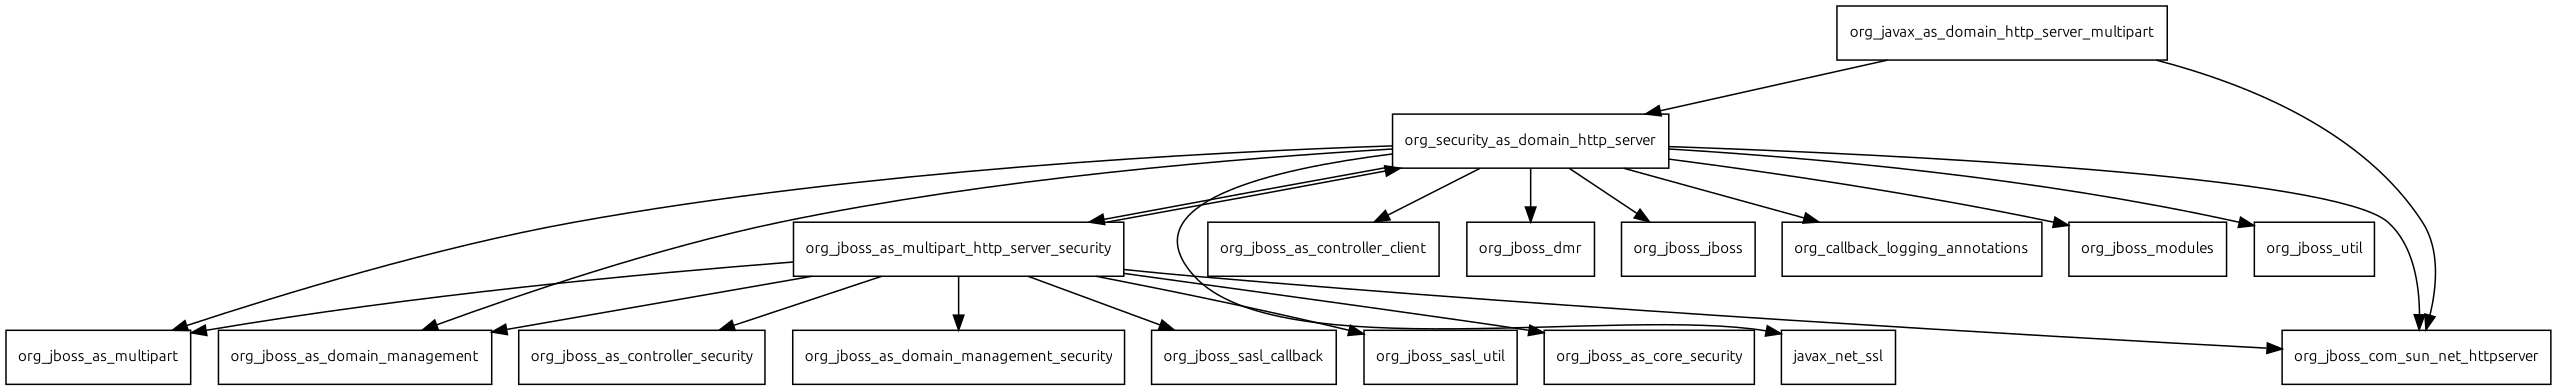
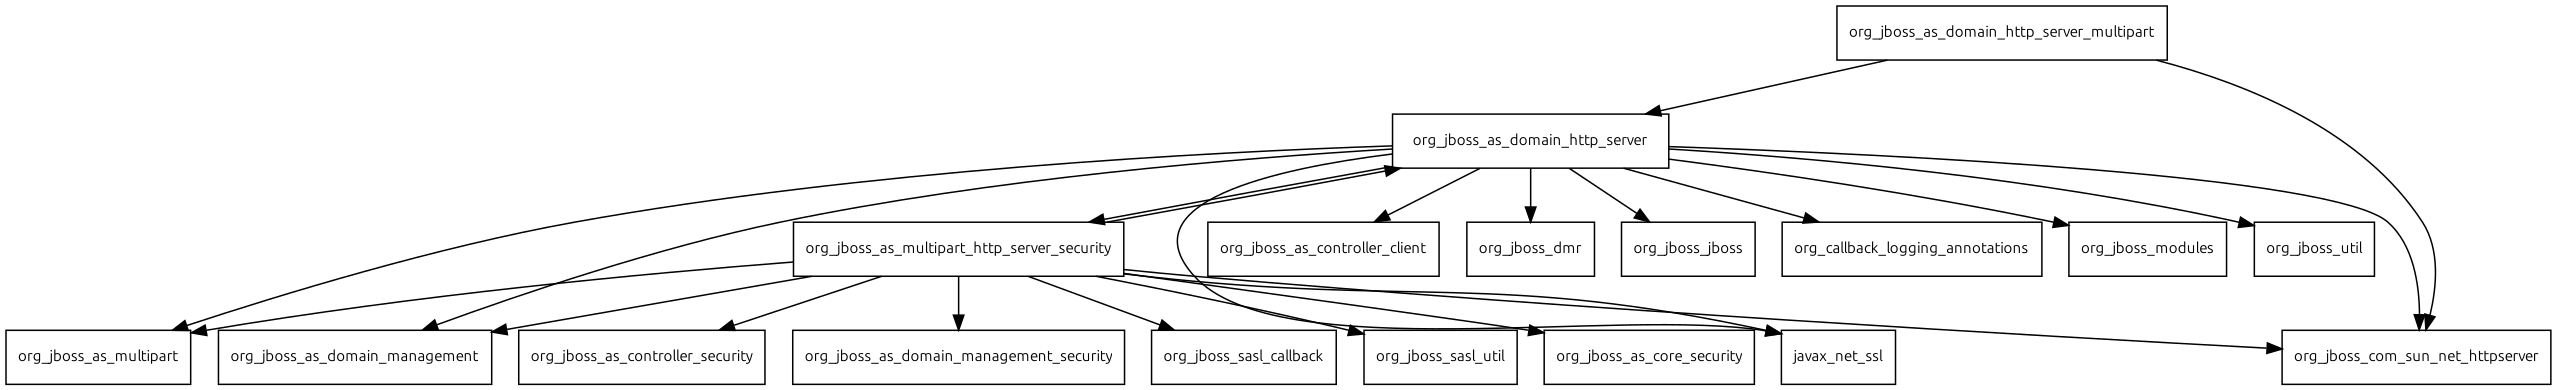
node "org_javax_as_domain_http_server_multipart": label "org_javax_as_domain_http_server_multipart" -> "org_jboss_as_domain_http_server_multipart"
node "org_security_as_domain_http_server": label "org_security_as_domain_http_server" -> "org_jboss_as_domain_http_server"
edge "org_jboss_as_multipart_http_server_security" -> "javax_net_ssl": added
